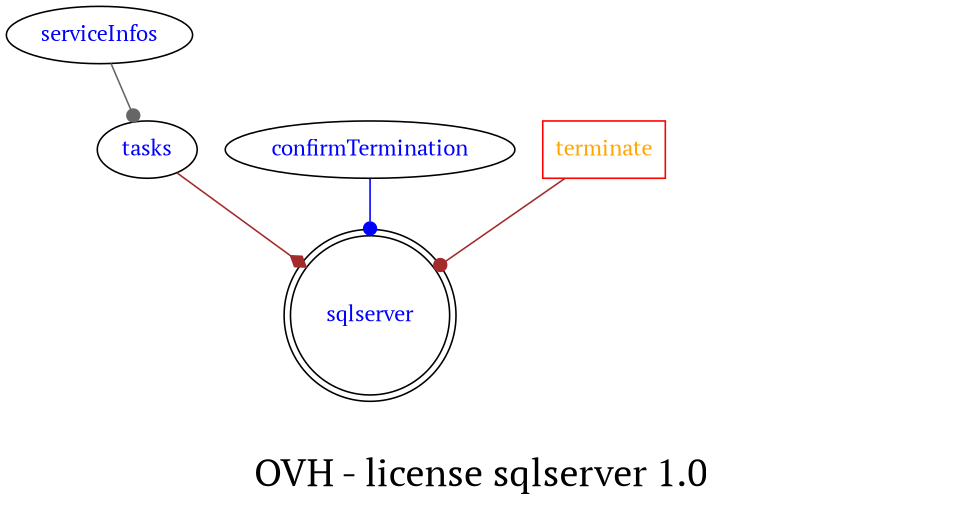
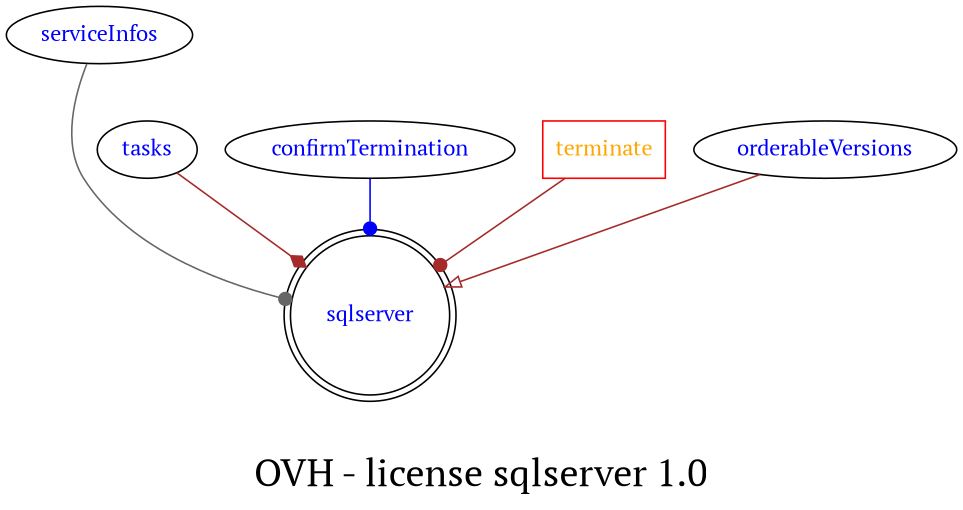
edge "serviceInfos" -> "tasks": now "serviceInfos" -> "sqlserver"
node "orderableVersions": added
